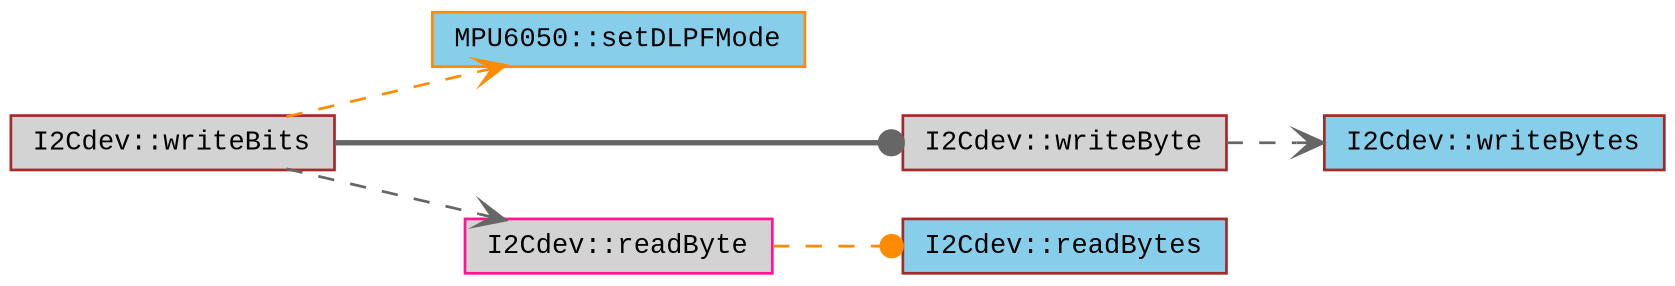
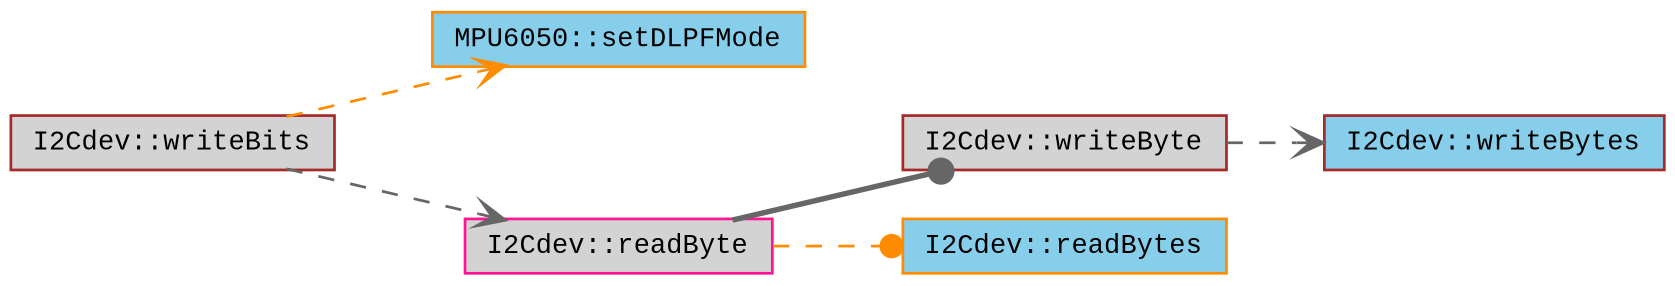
edge "I2Cdev::writeBits" -> "I2Cdev::writeByte": now "I2Cdev::readByte" -> "I2Cdev::writeByte"
node "I2Cdev::readBytes": color brown -> darkorange
